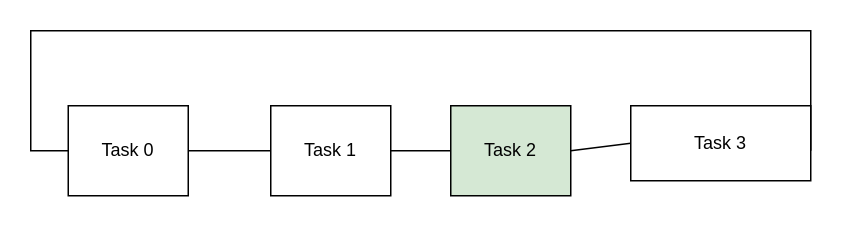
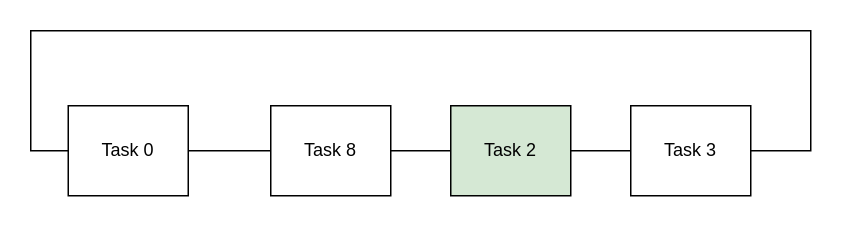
node "Task 3": size 180x75 -> 120x90
node "Task 1": label "Task 1" -> "Task 8"
